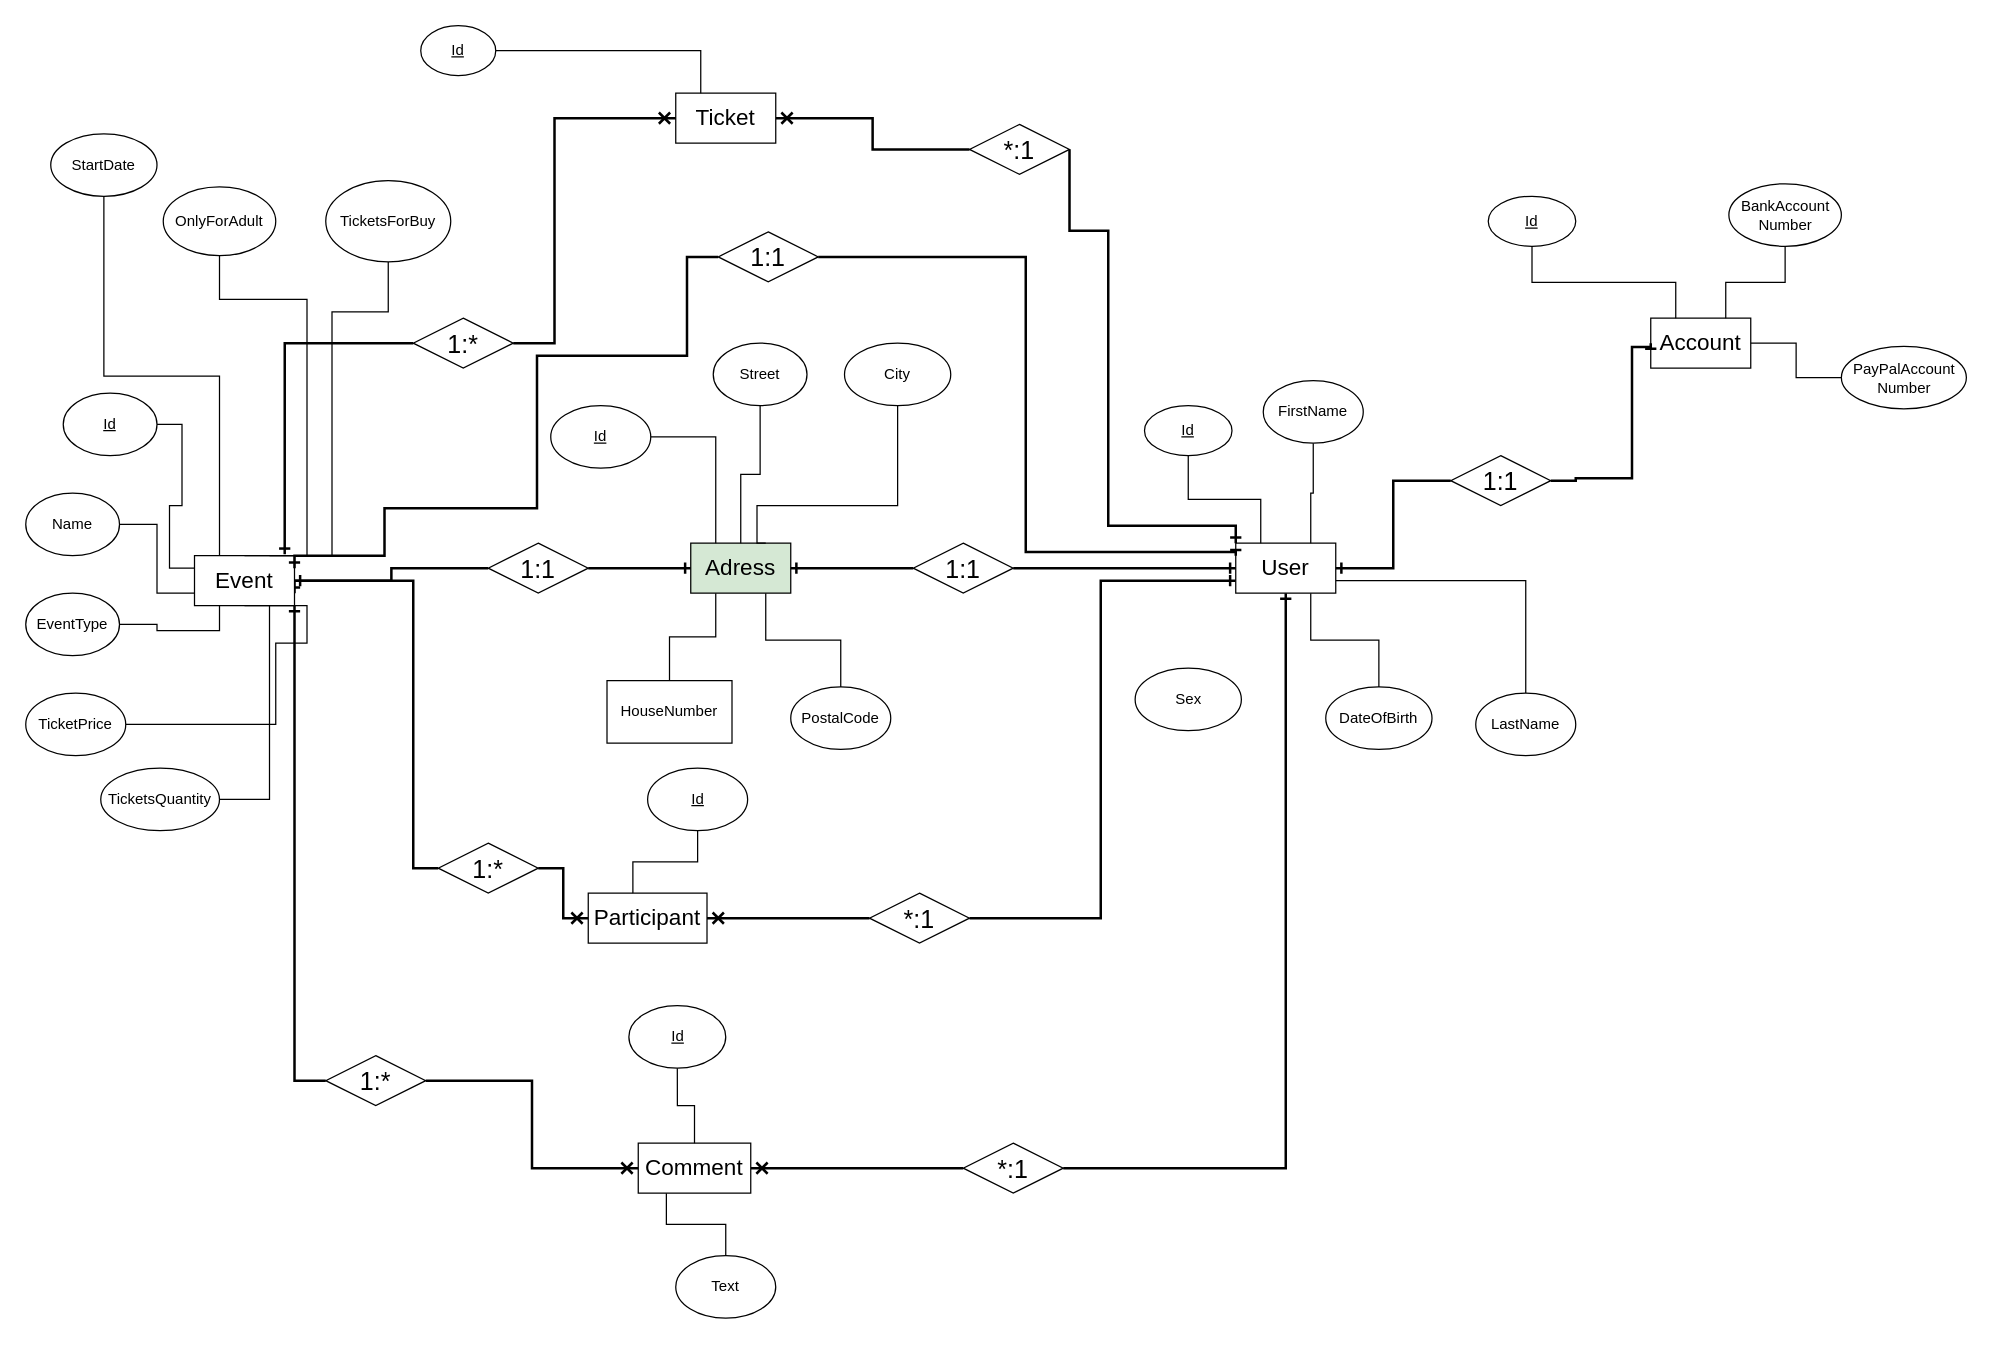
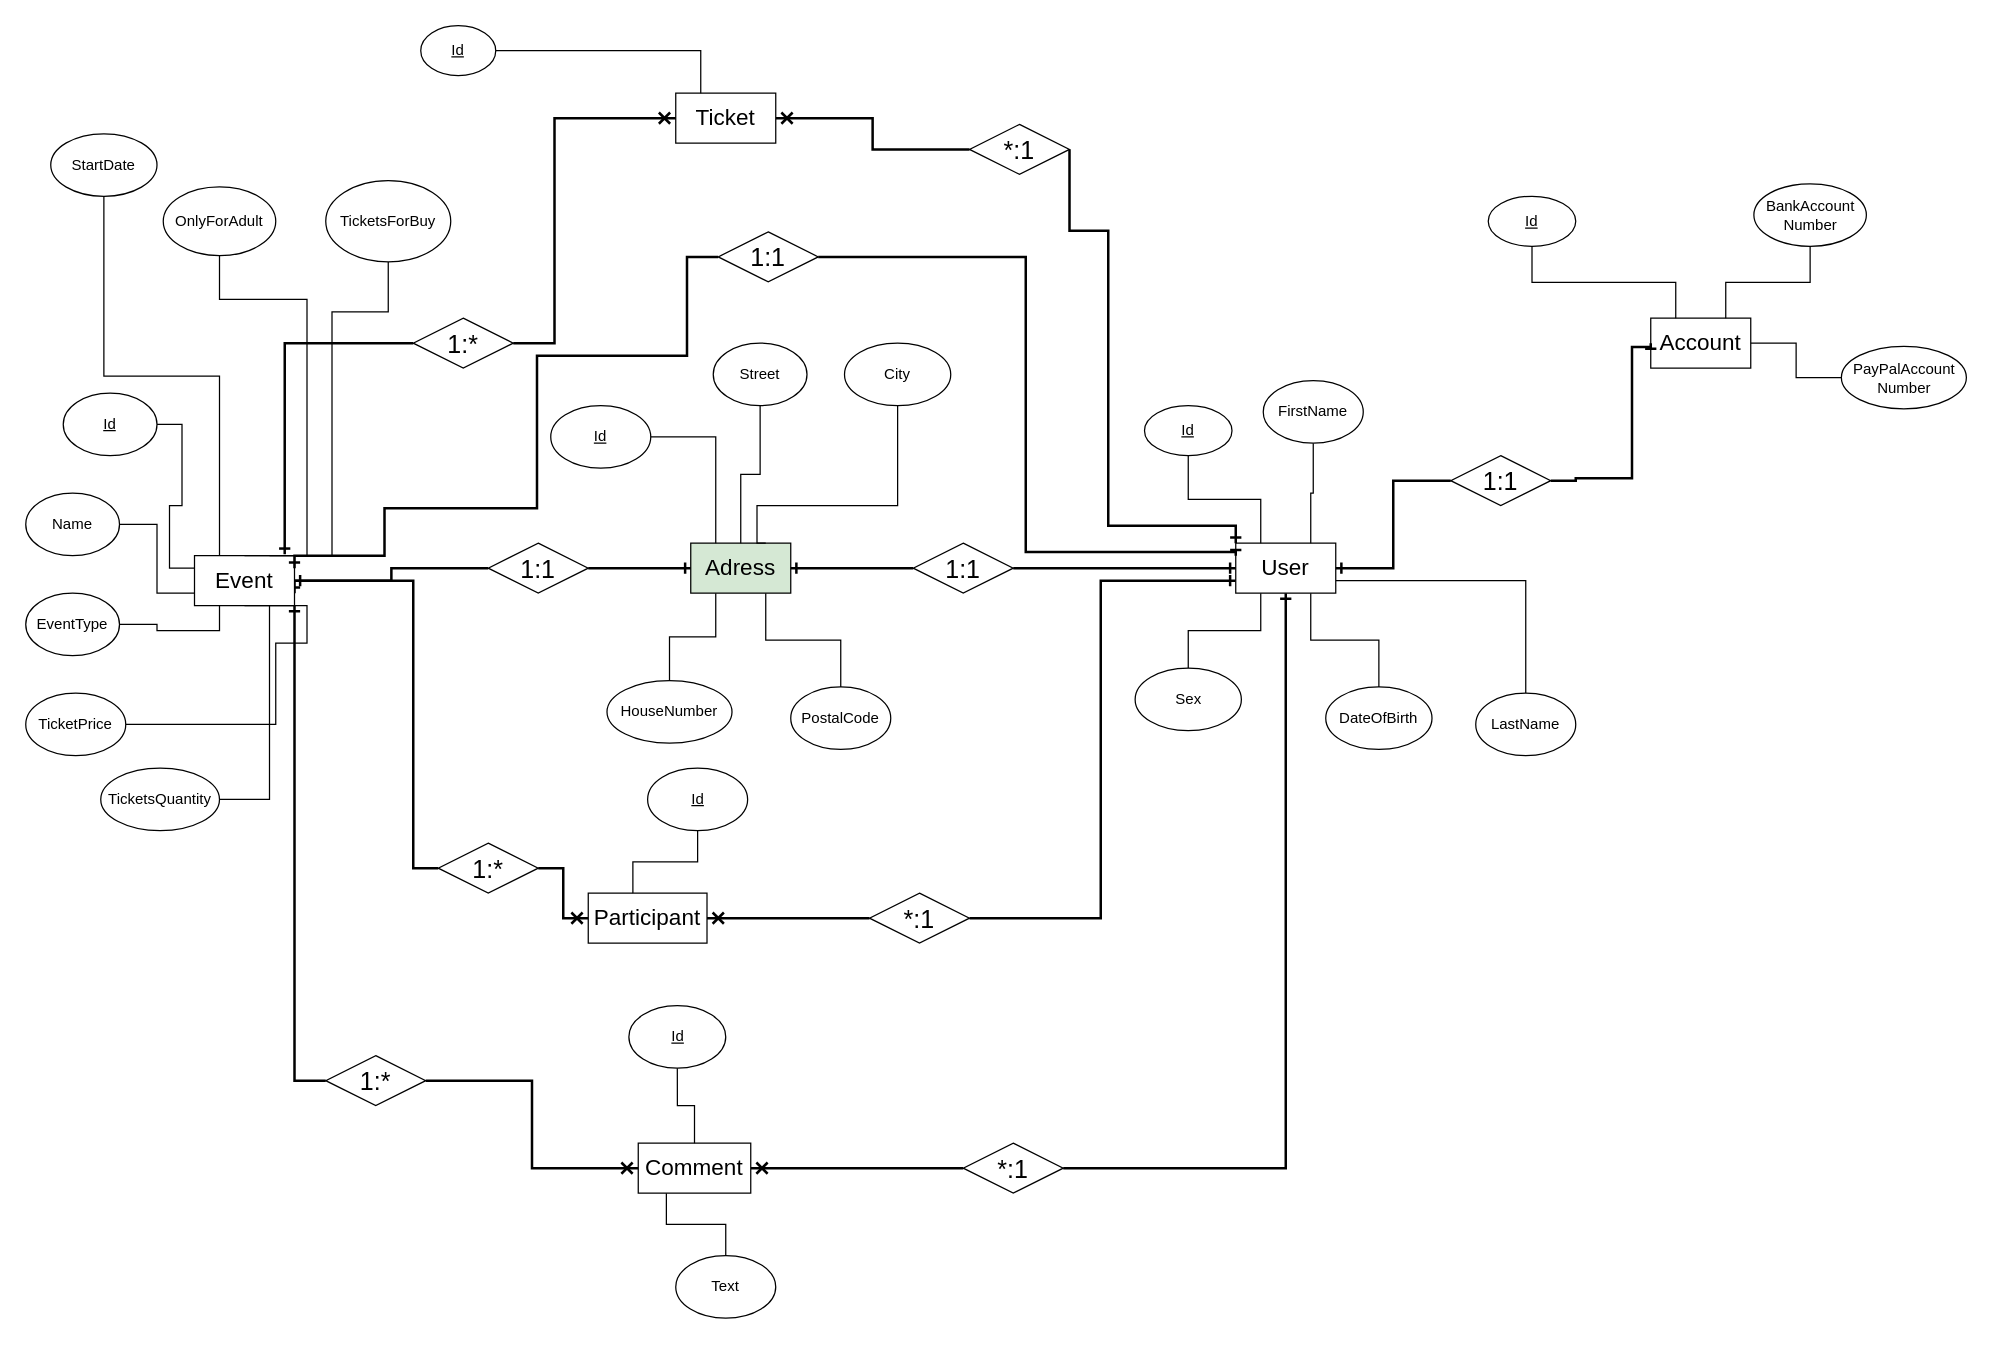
node "BankAccount Number": moved (1785, 215) -> (1810, 215)
edge "User" -- "Sex": added
node "HouseNumber": shape rectangle -> ellipse
